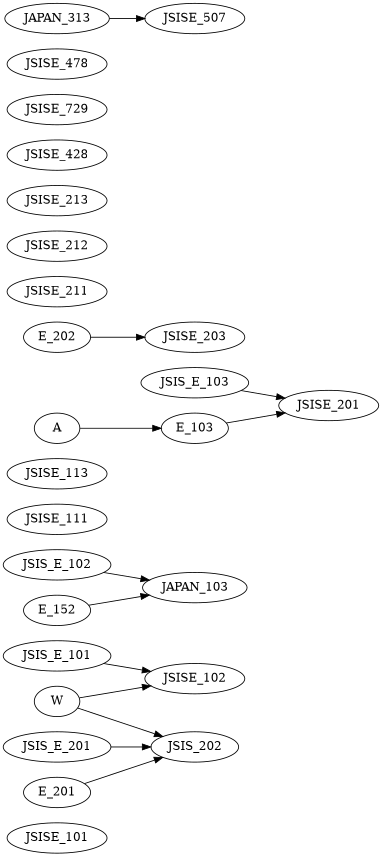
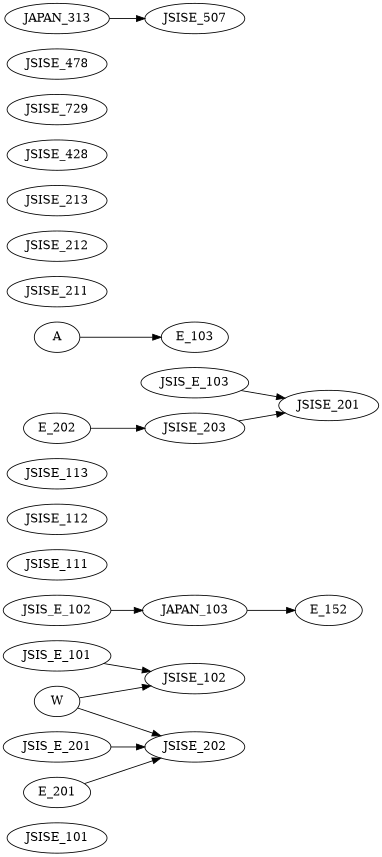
edge "E_103" -> "JSISE_201": now "JSISE_203" -> "JSISE_201"
node "JSISE_112": added
edge "E_152" -> "JAPAN_103": reversed
node "JSIS_202": label "JSIS_202" -> "JSISE_202"
